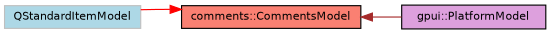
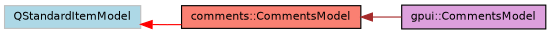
edge "QStandardItemModel" -> "comments::CommentsModel": reversed
node "gpui::PlatformModel": label "gpui::PlatformModel" -> "gpui::CommentsModel"
